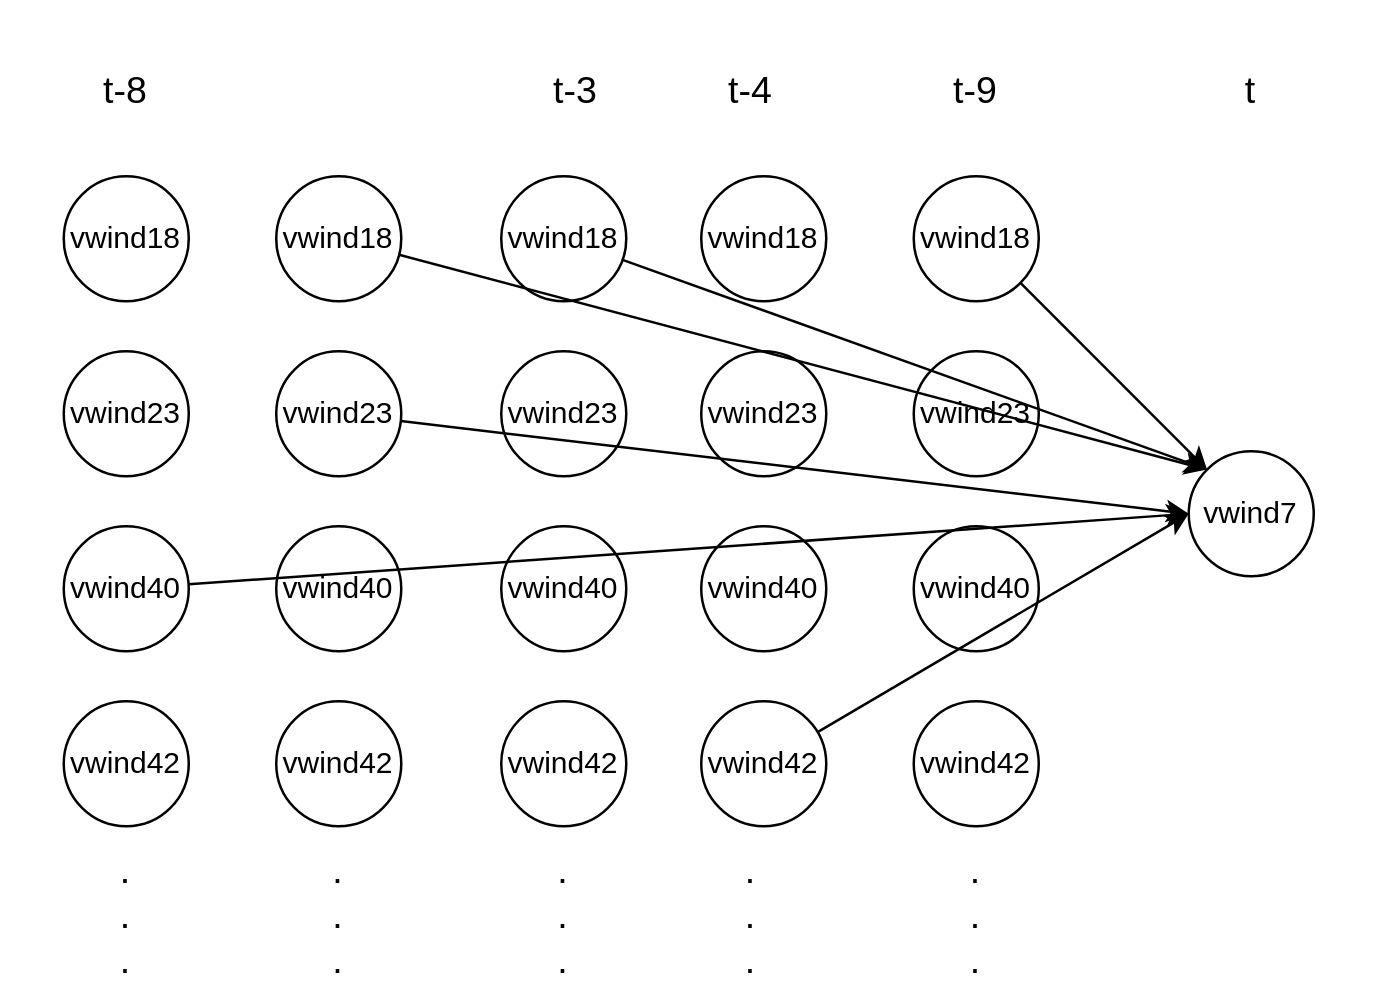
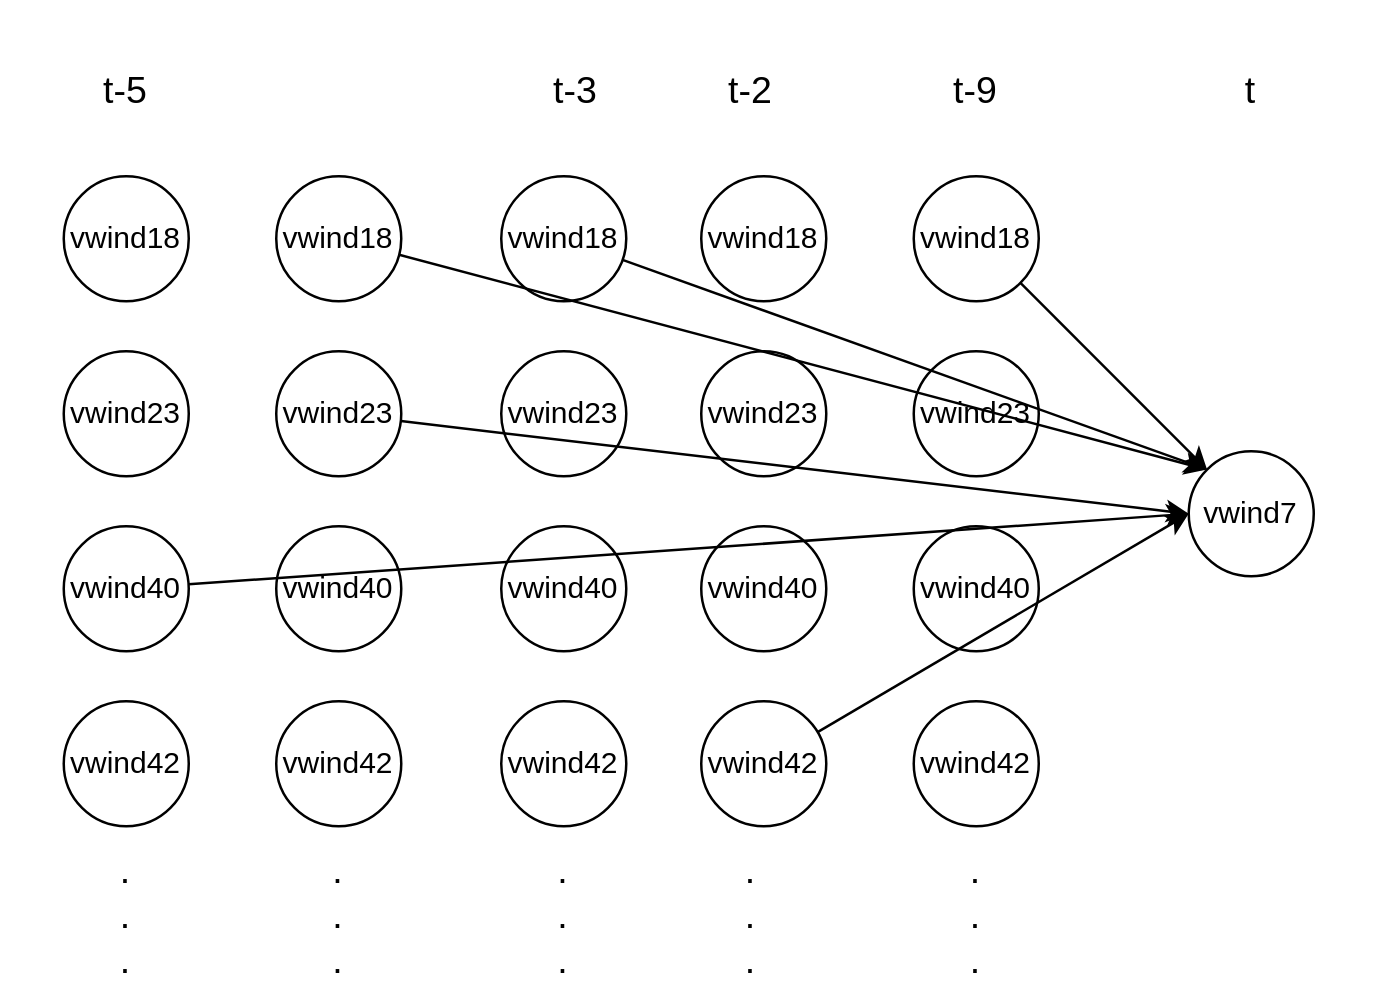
node "t-8": label "t-8" -> "t-5"
node "t-4": label "t-4" -> "t-2"
